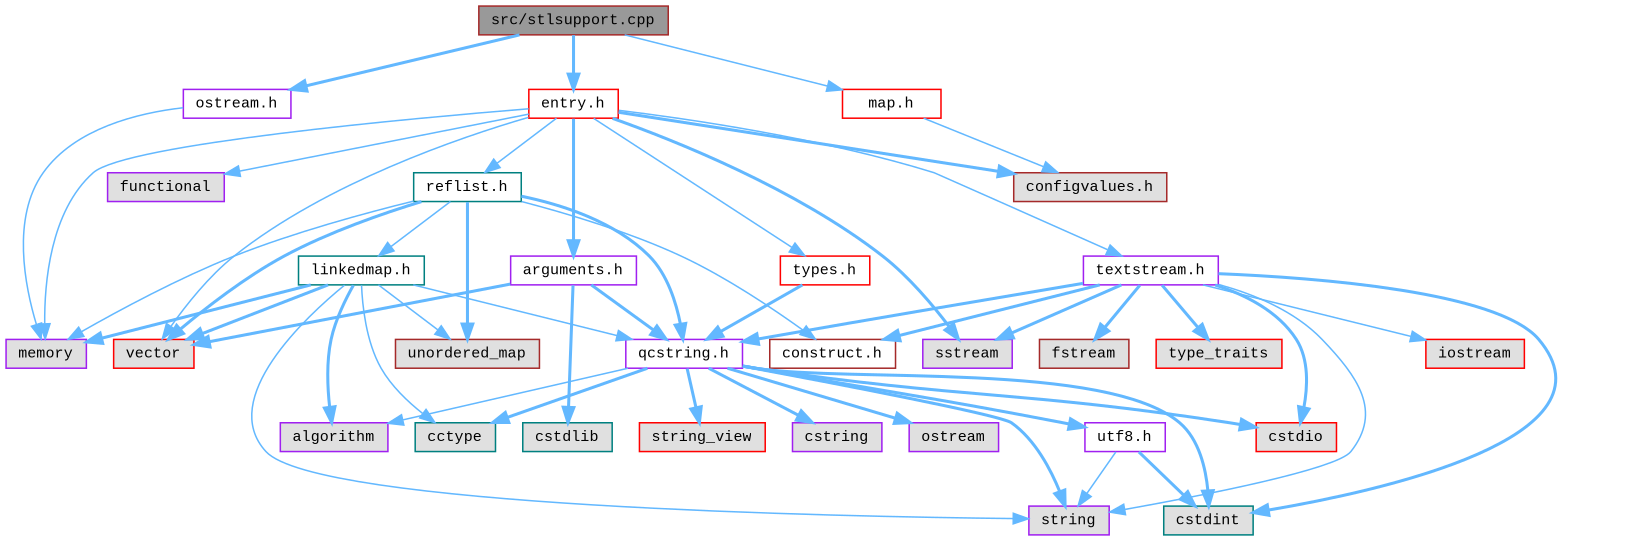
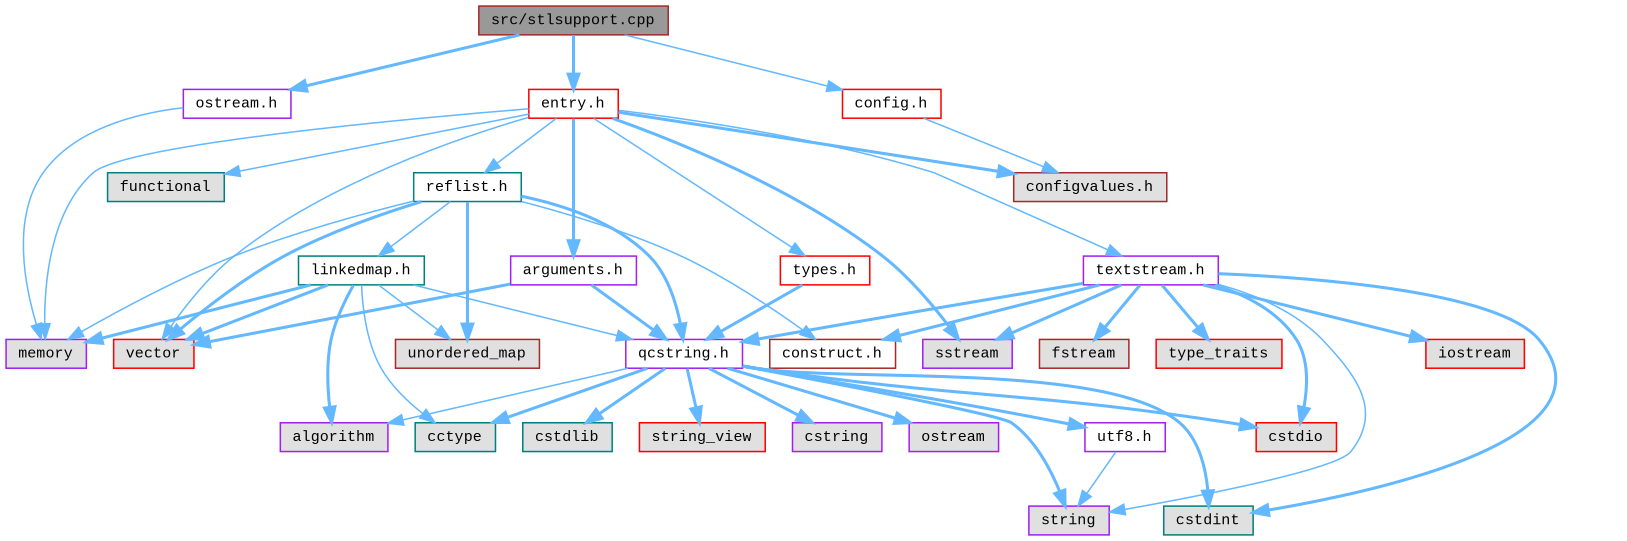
node "map.h": label "map.h" -> "config.h"
node "functional": color purple -> teal
edge "textstream.h" -> "iostream": style solid -> bold
edge "arguments.h" -> "cstdlib": now "qcstring.h" -> "cstdlib"
edge "utf8.h" -> "cstdint": removed
edge "linkedmap.h" -> "string": removed
